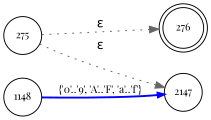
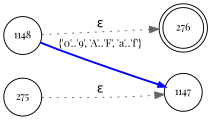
edge "275" -> "276": now "1148" -> "276"
node "2147": label "2147" -> "1147"
